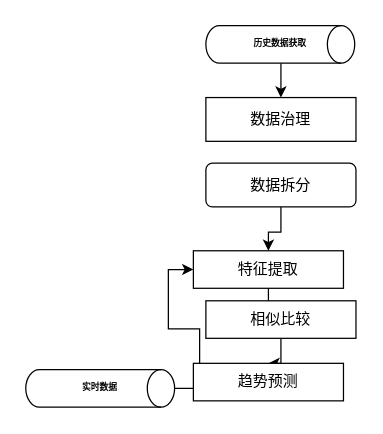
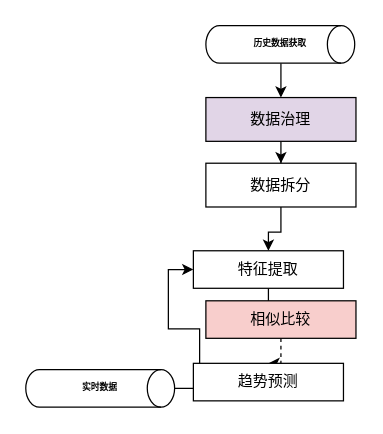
node "数据治理": fillcolor #ffffff -> #e1d5e7
edge "数据治理" -> "数据拆分": added
node "数据拆分": shape rounded rectangle -> rectangle
node "相似比较": fillcolor #ffffff -> #f8cecc
edge "相似比较" -> "趋势预测": style solid -> dashed
